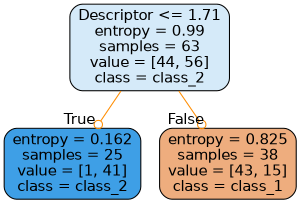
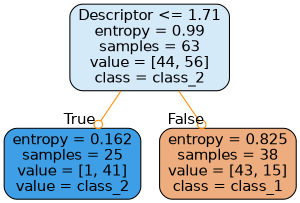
node "entropy = 0.162 samples = 25 value = [1, 41] class = class_2": label "entropy = 0.162 samples = 25 value = [1, 41] class = class_2" -> "entropy = 0.162 samples = 25 value = [1, 41] value = class_2"
